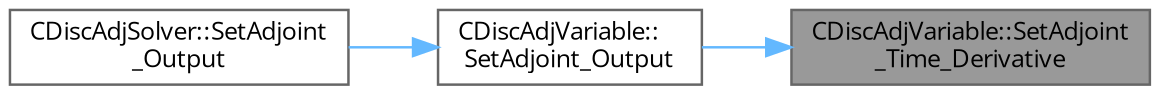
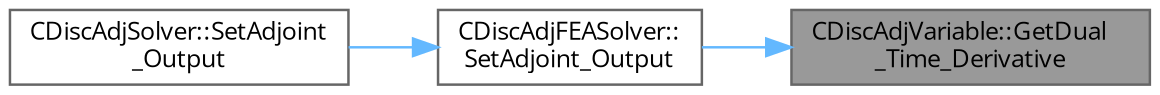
node "CDiscAdjVariable:: SetAdjoint_Output": label "CDiscAdjVariable:: SetAdjoint_Output" -> "CDiscAdjFEASolver:: SetAdjoint_Output"
node "CDiscAdjVariable::SetAdjoint _Time_Derivative": label "CDiscAdjVariable::SetAdjoint _Time_Derivative" -> "CDiscAdjVariable::GetDual _Time_Derivative"
